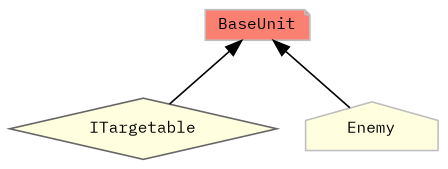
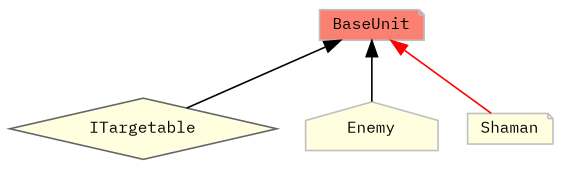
node "Shaman": added
